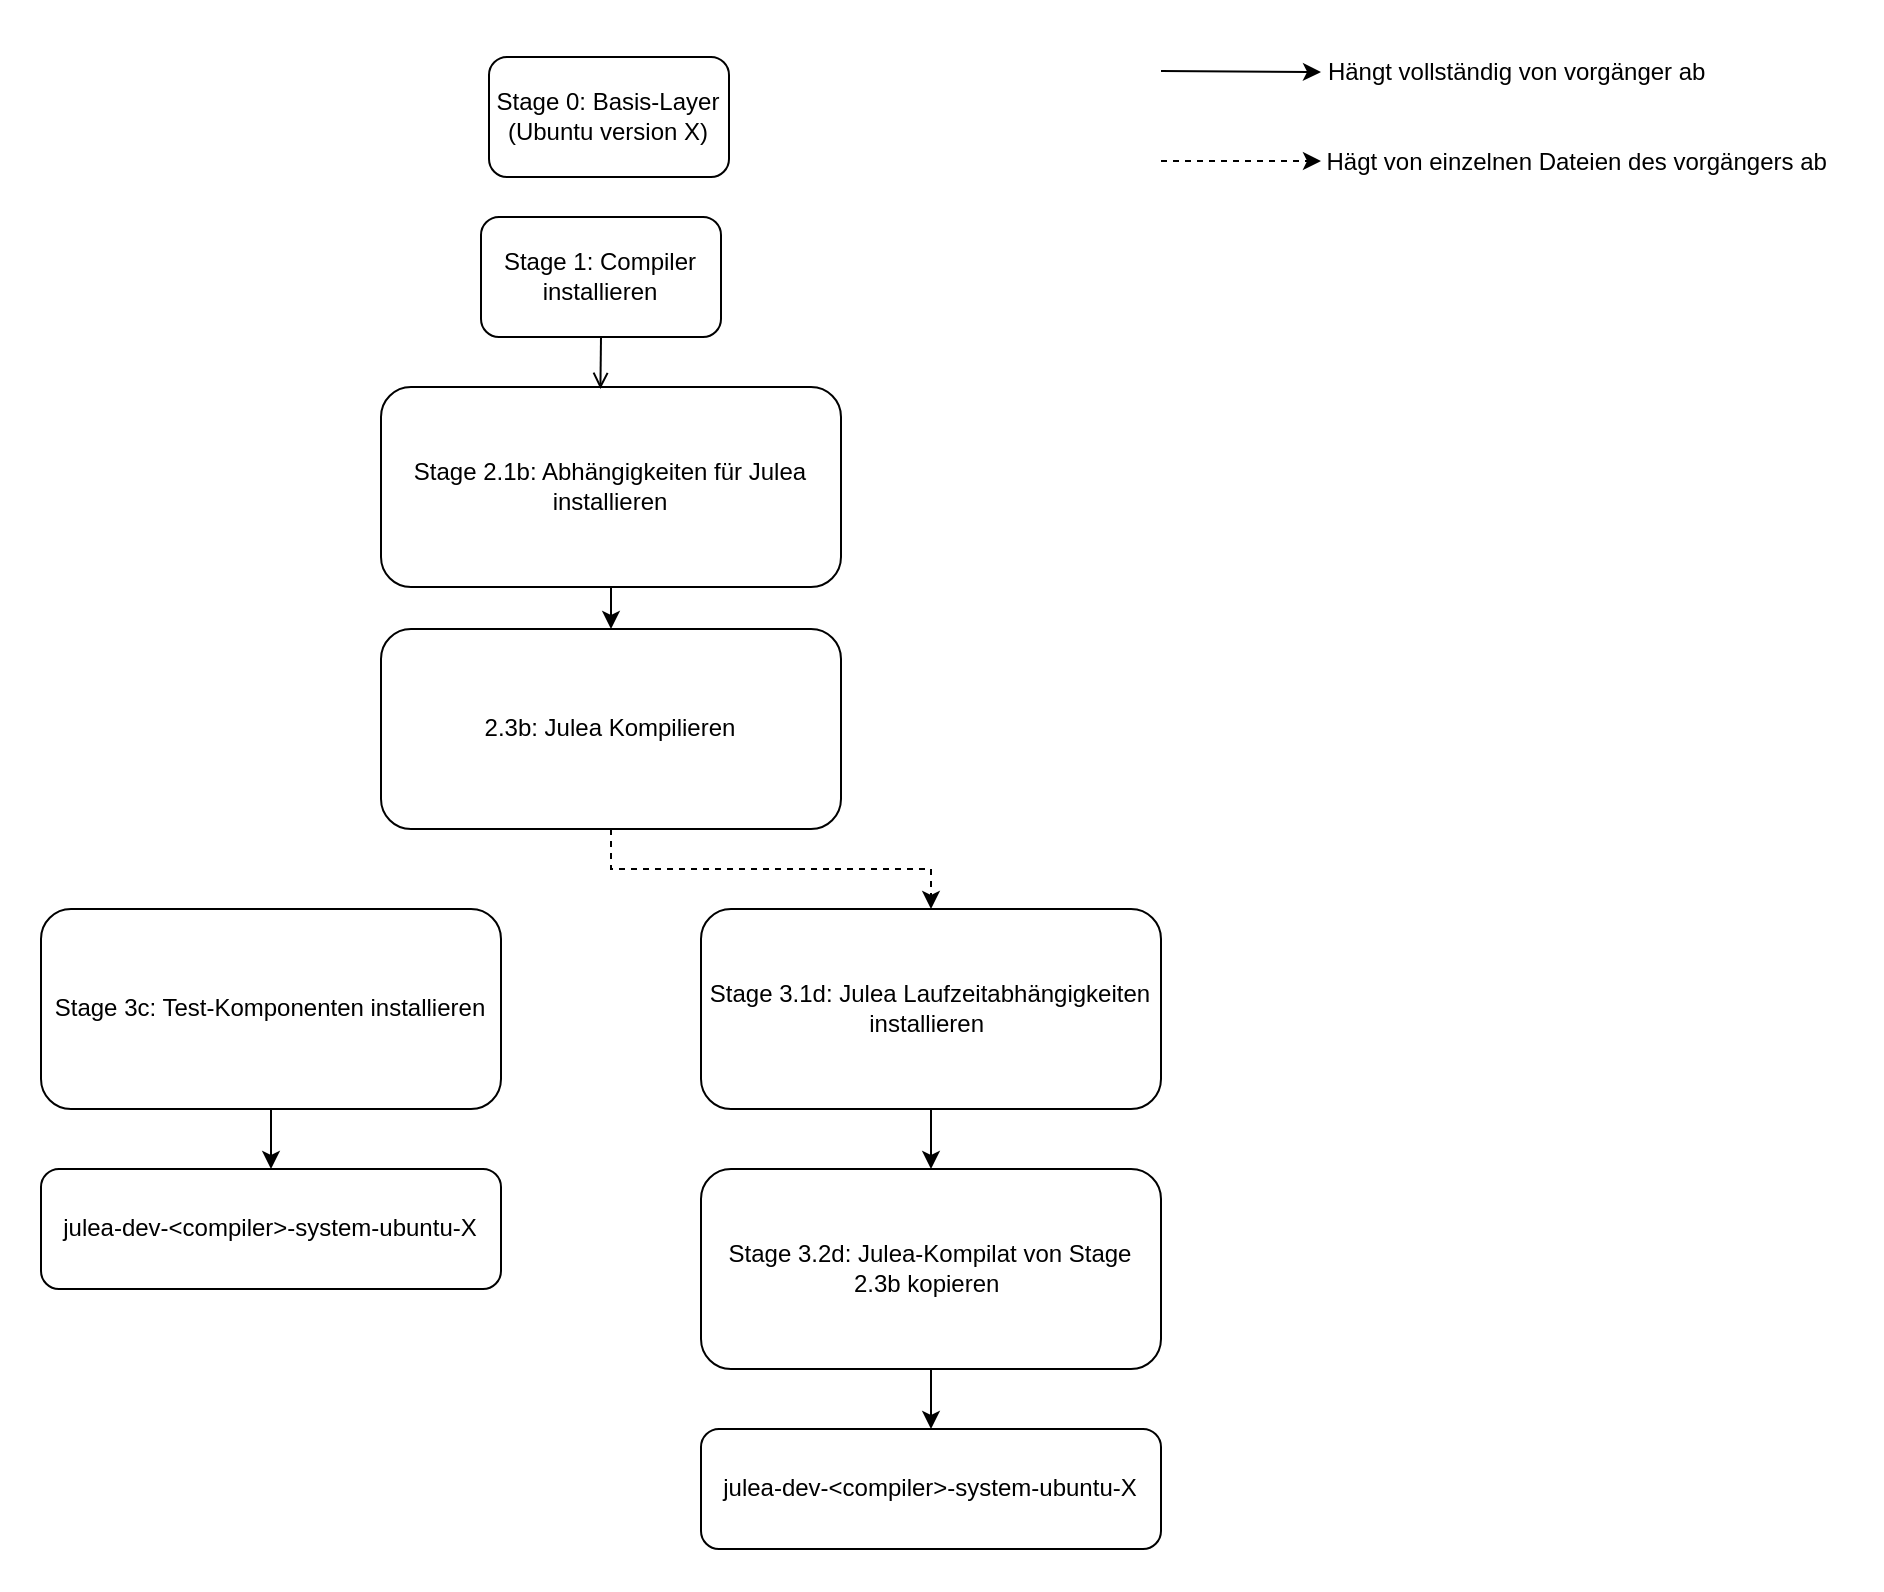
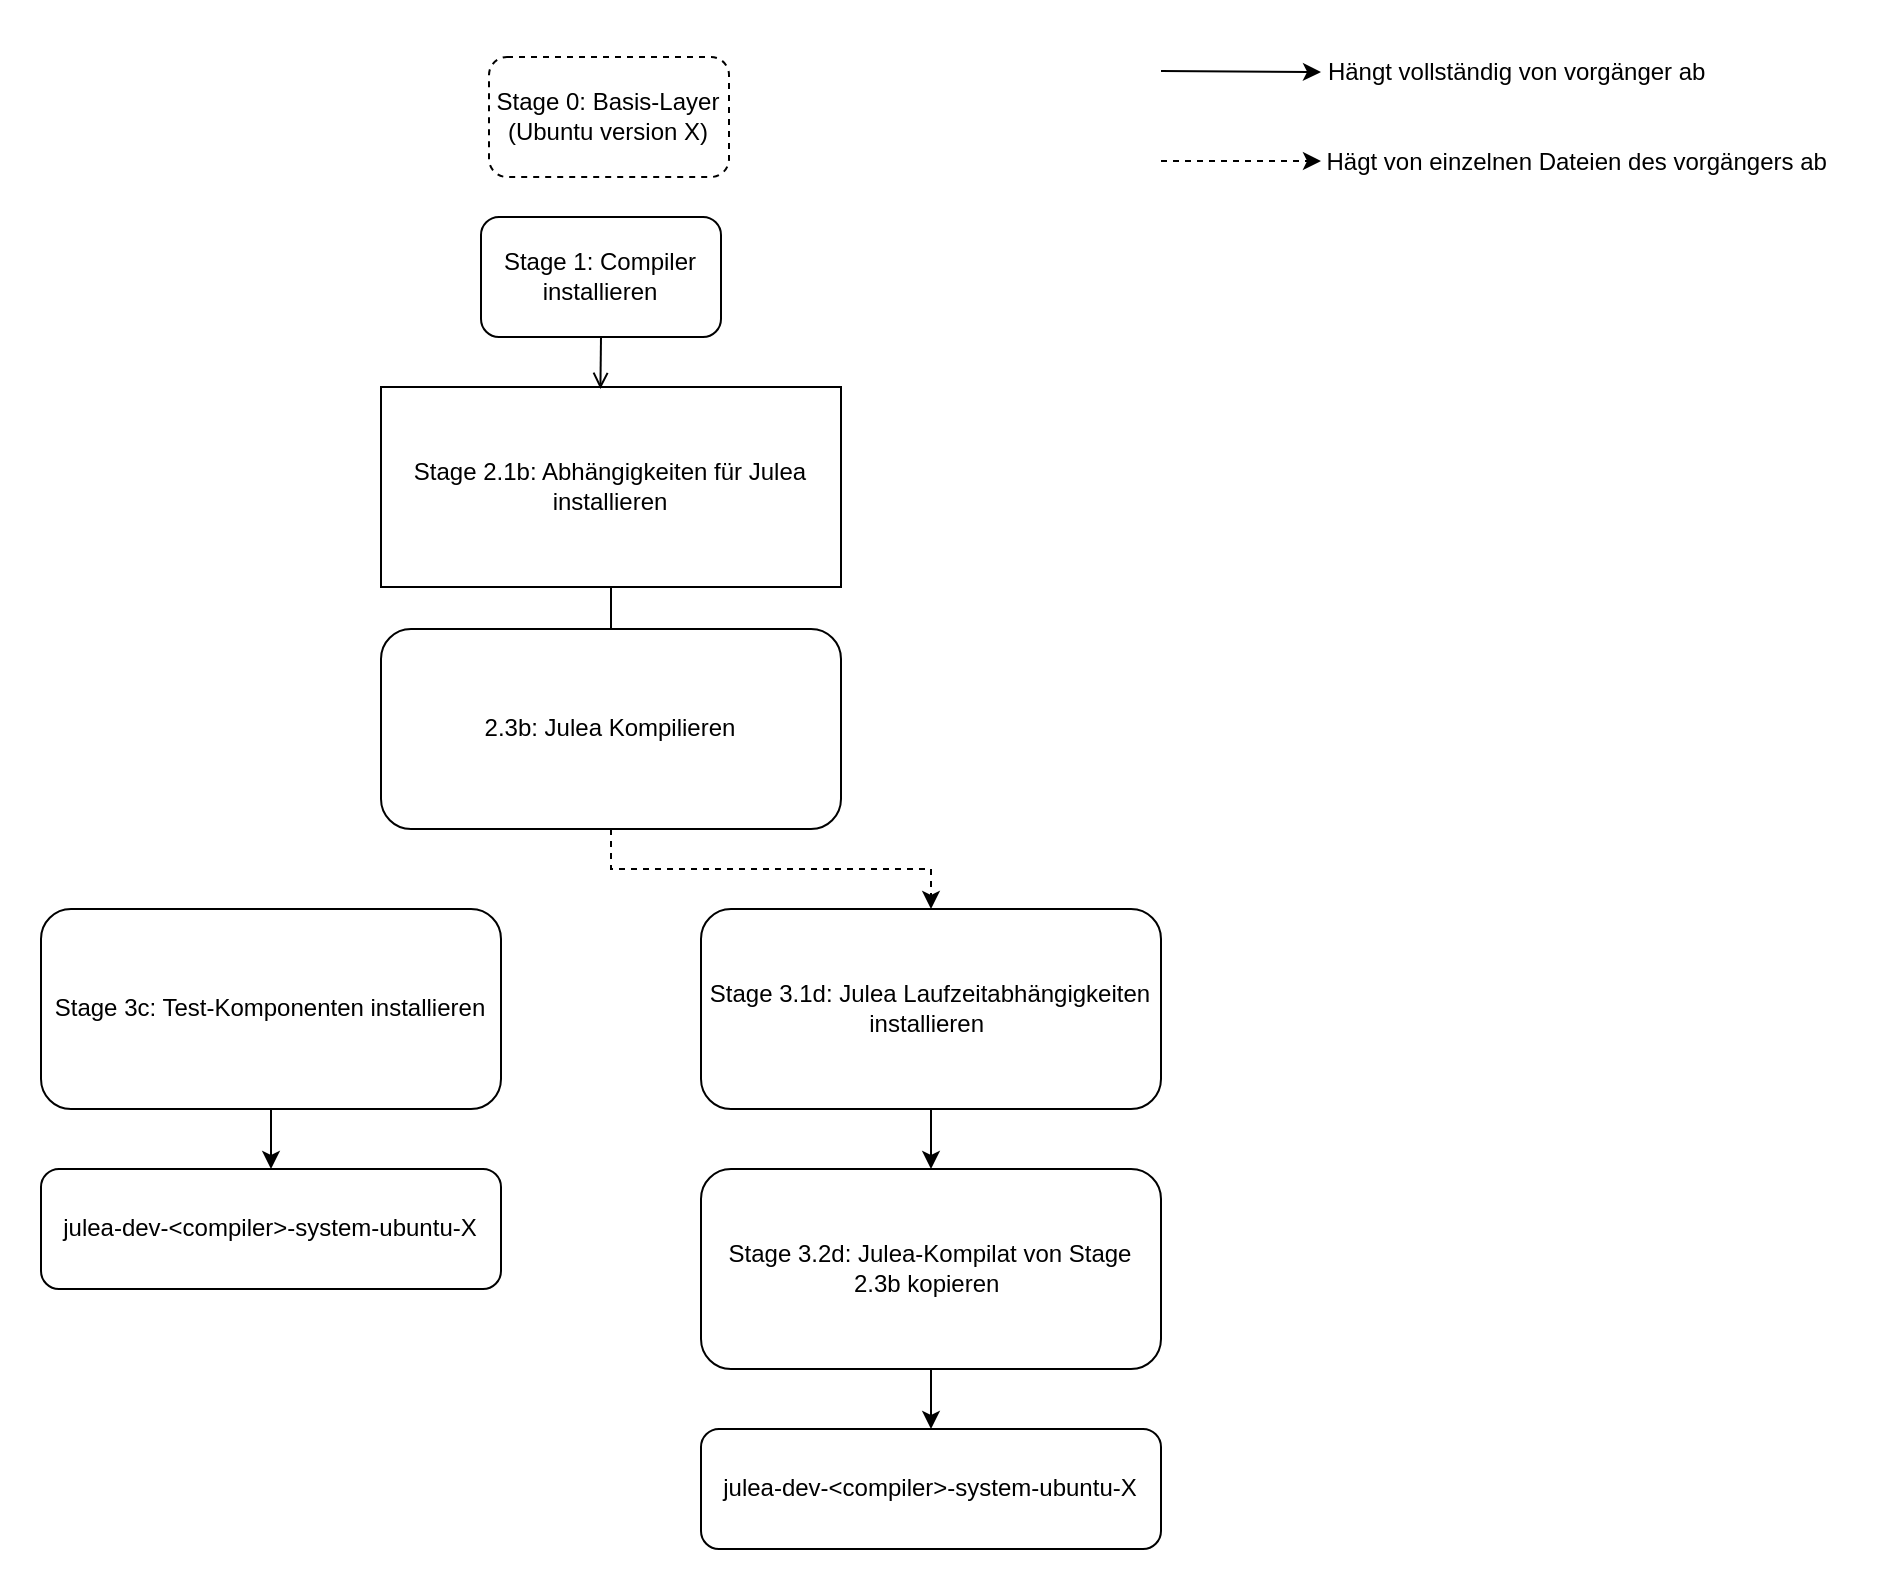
node "Stage 0: Basis-Layer (Ubuntu version X)": style solid -> dashed
node "Stage 2.1b: Abhängigkeiten für Julea installieren": shape rounded rectangle -> rectangle
edge "Stage 2.1b: Abhängigkeiten für Julea installieren" -> "2.3b: Julea Kompilieren": arrowhead classic -> none
